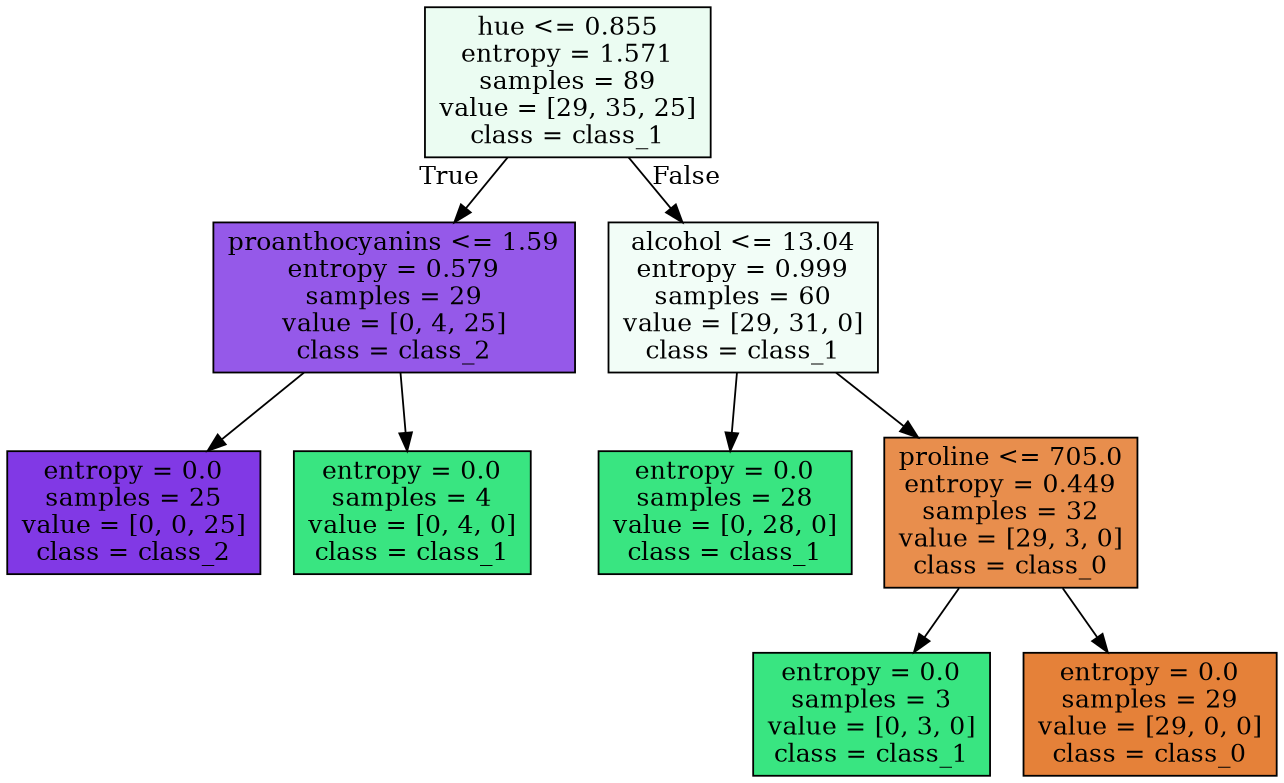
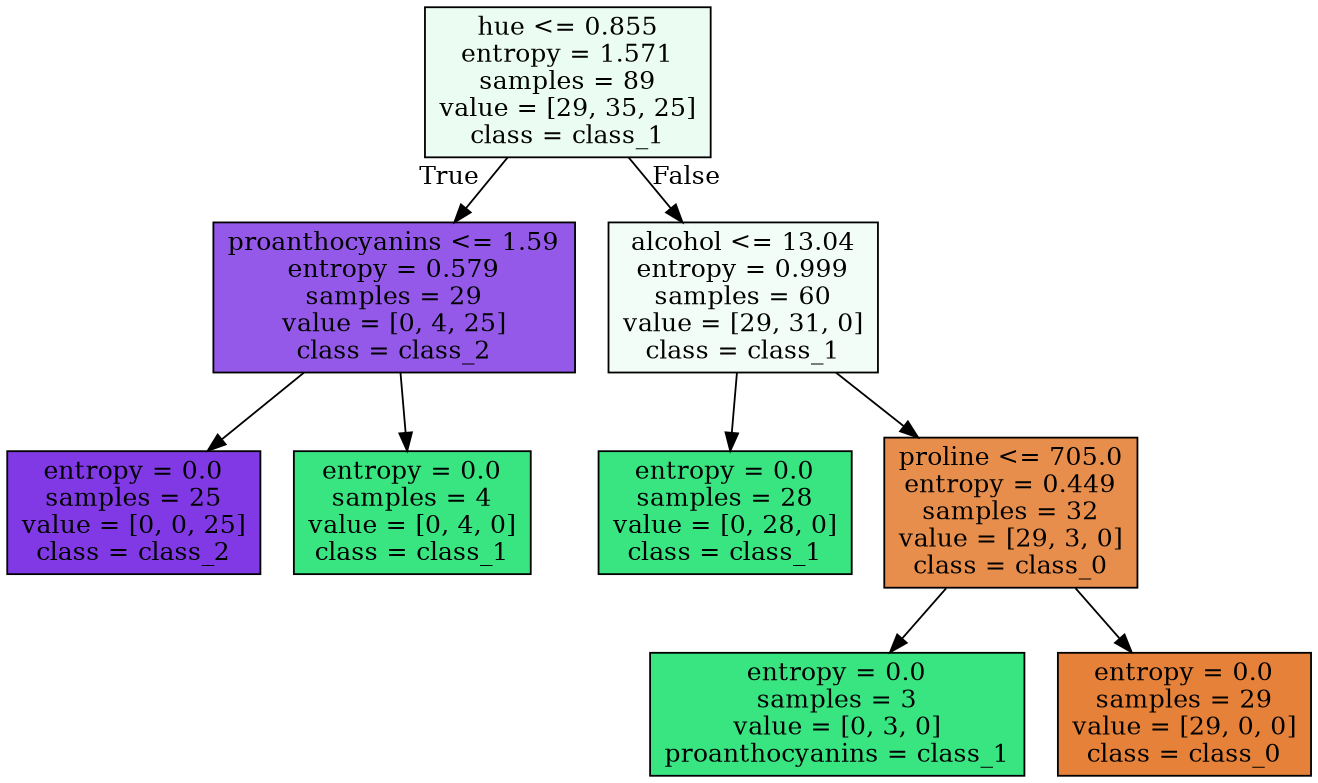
node "entropy = 0.0 samples = 3 value = [0, 3, 0] class = class_1": label "entropy = 0.0 samples = 3 value = [0, 3, 0] class = class_1" -> "entropy = 0.0 samples = 3 value = [0, 3, 0] proanthocyanins = class_1"
